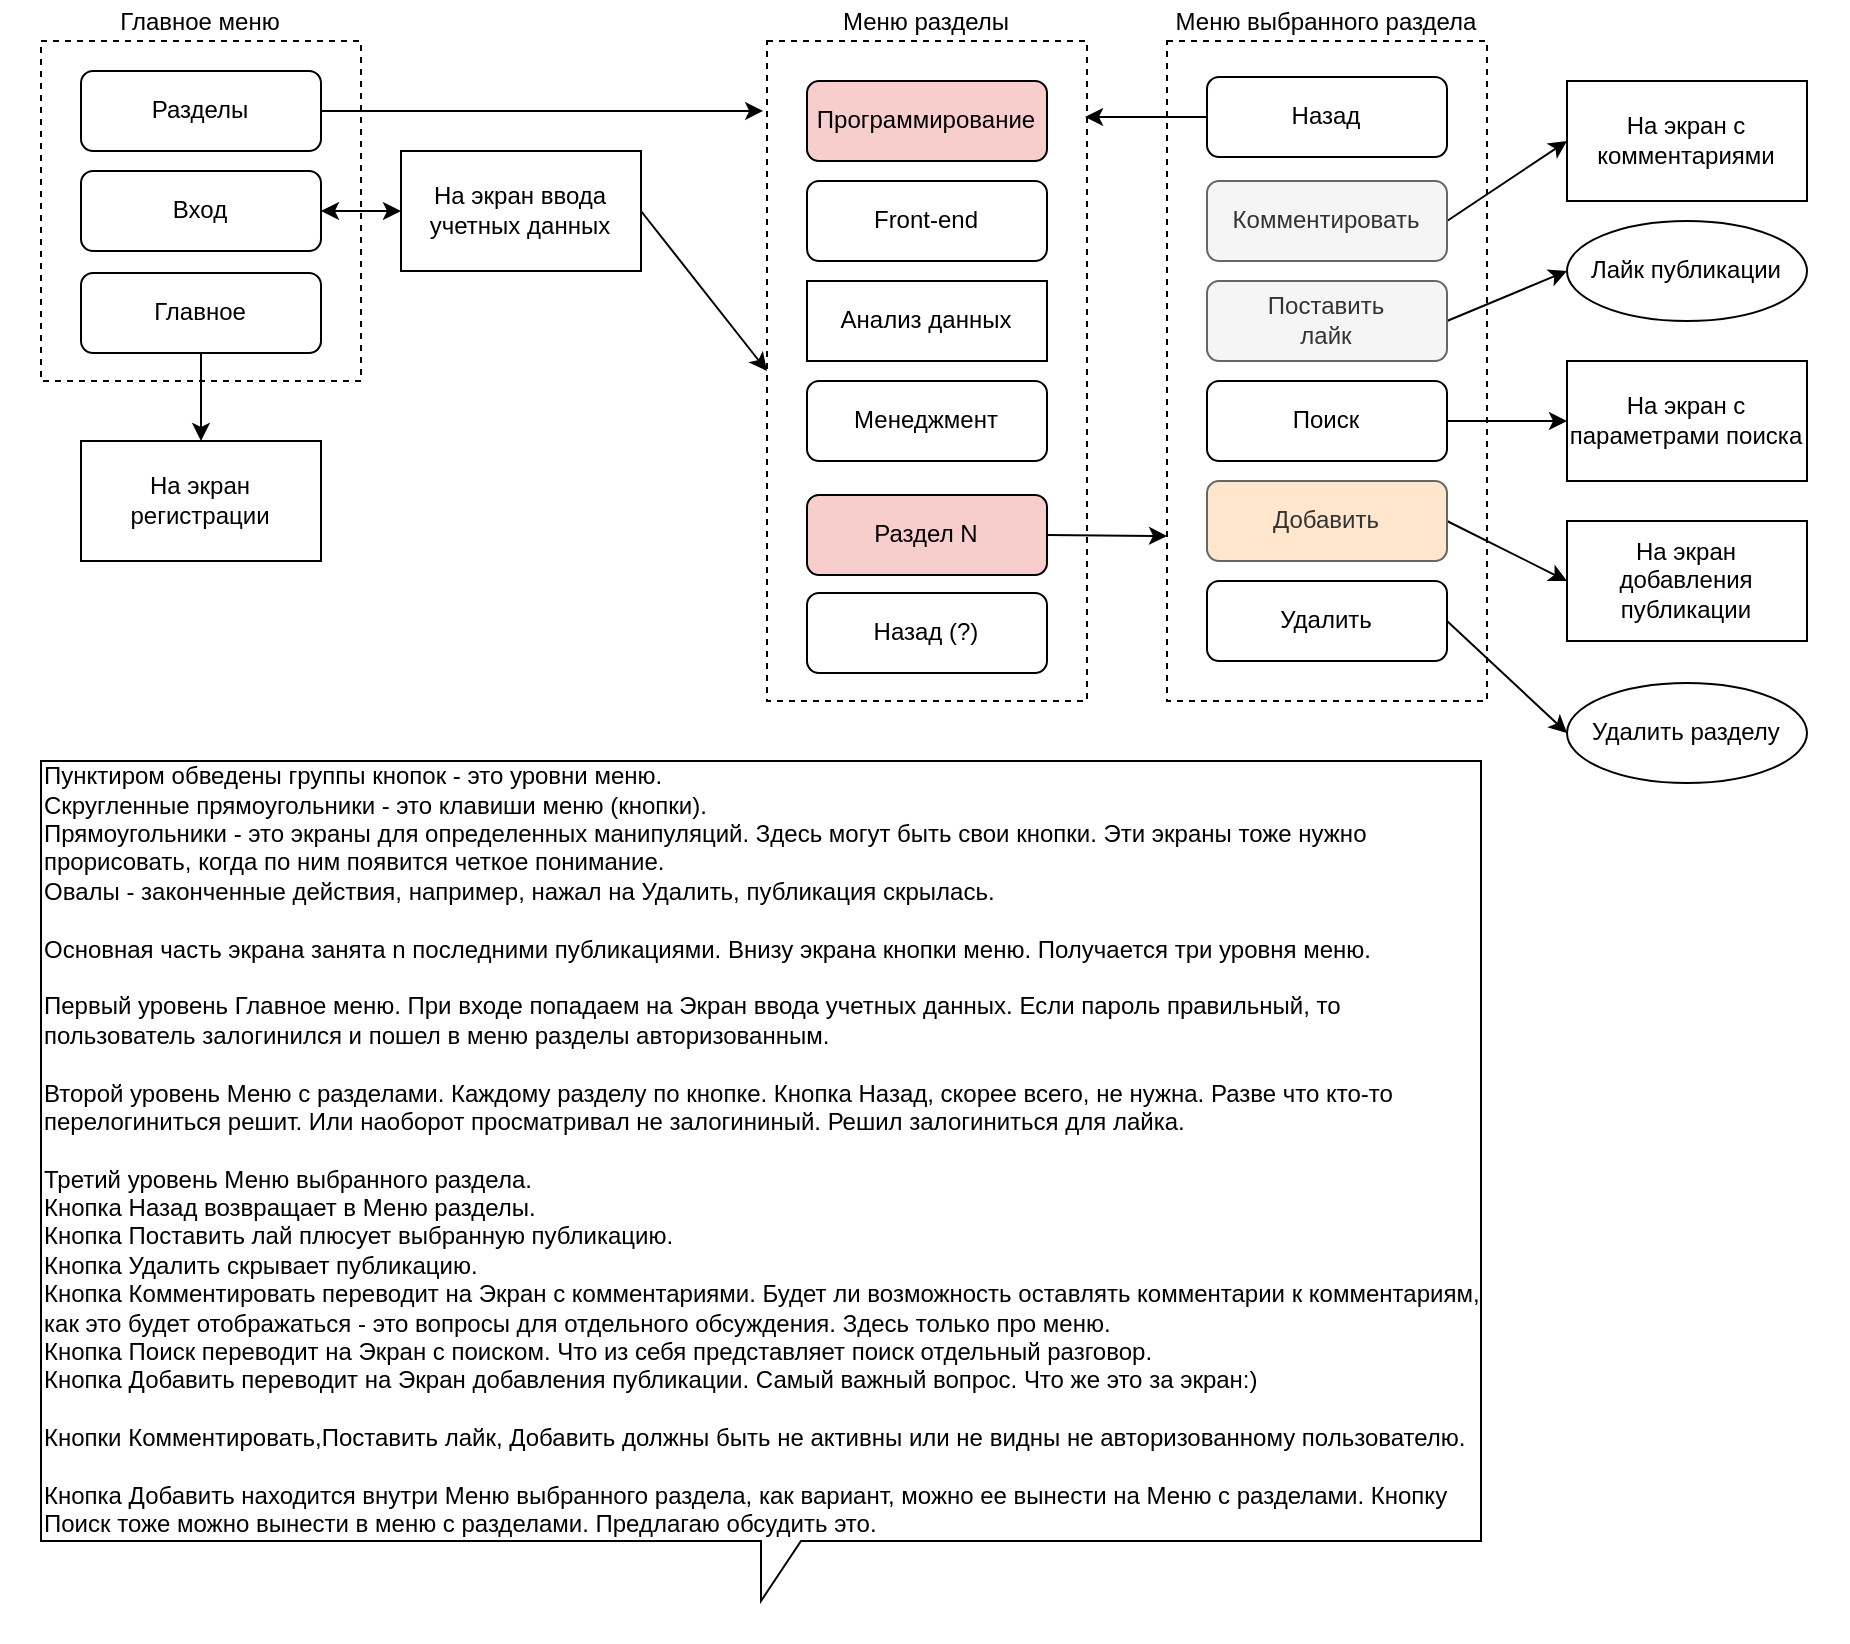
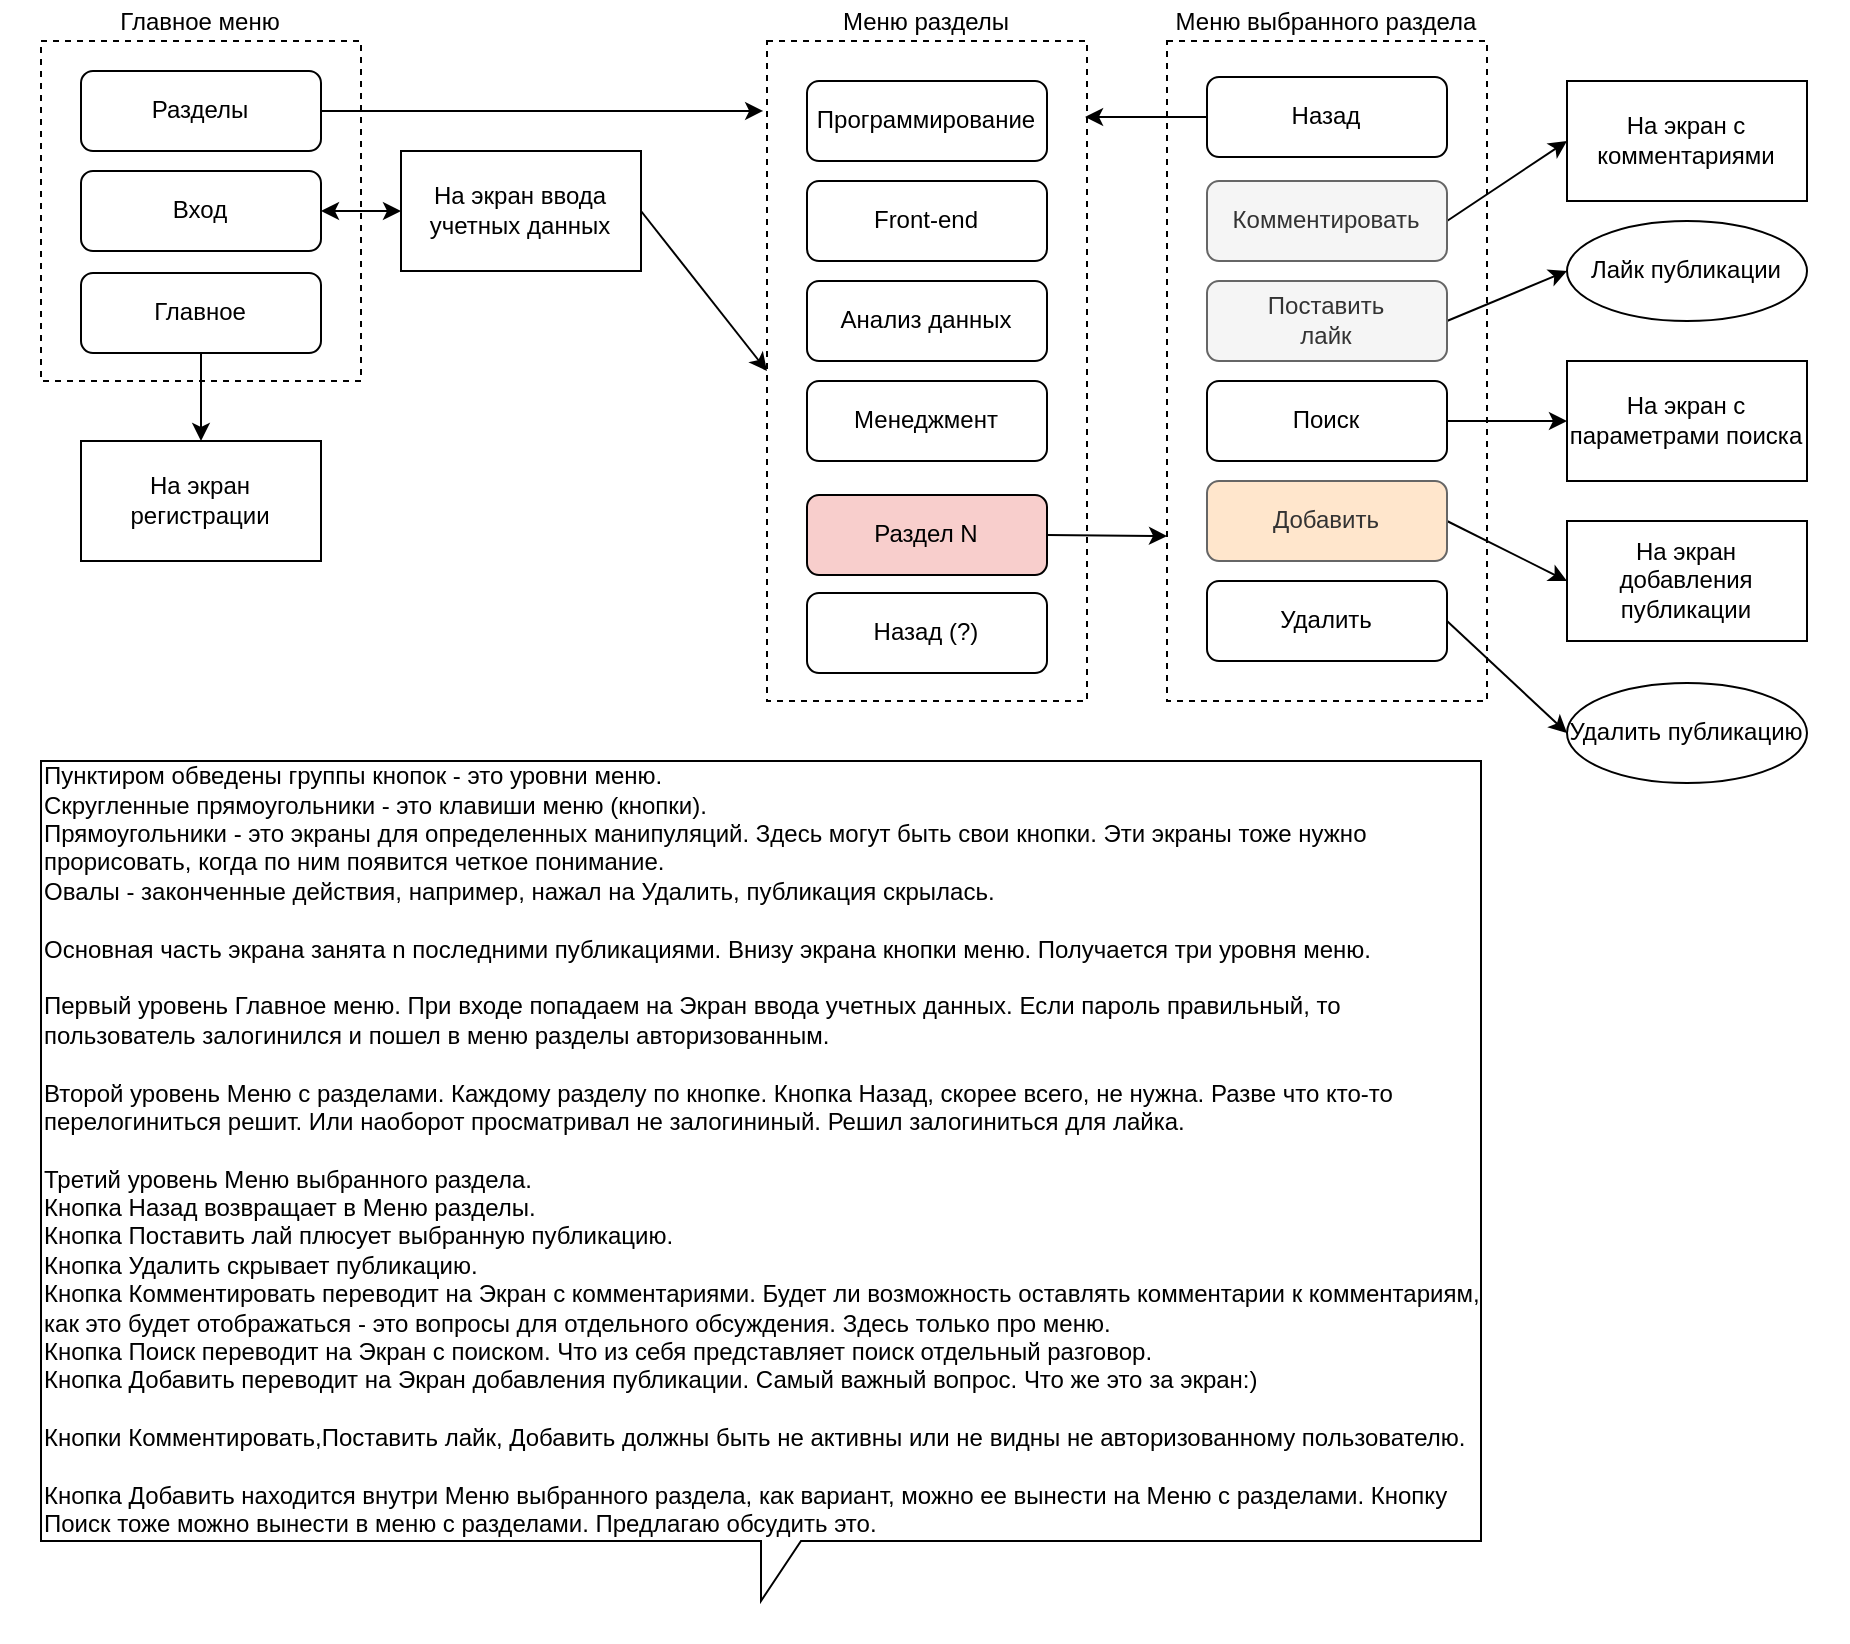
node "Программирование": fillcolor #f8cecc -> #ffffff
node "Анализ данных": shape rectangle -> rounded rectangle
node "Удалить разделу": label "Удалить разделу" -> "Удалить публикацию"
